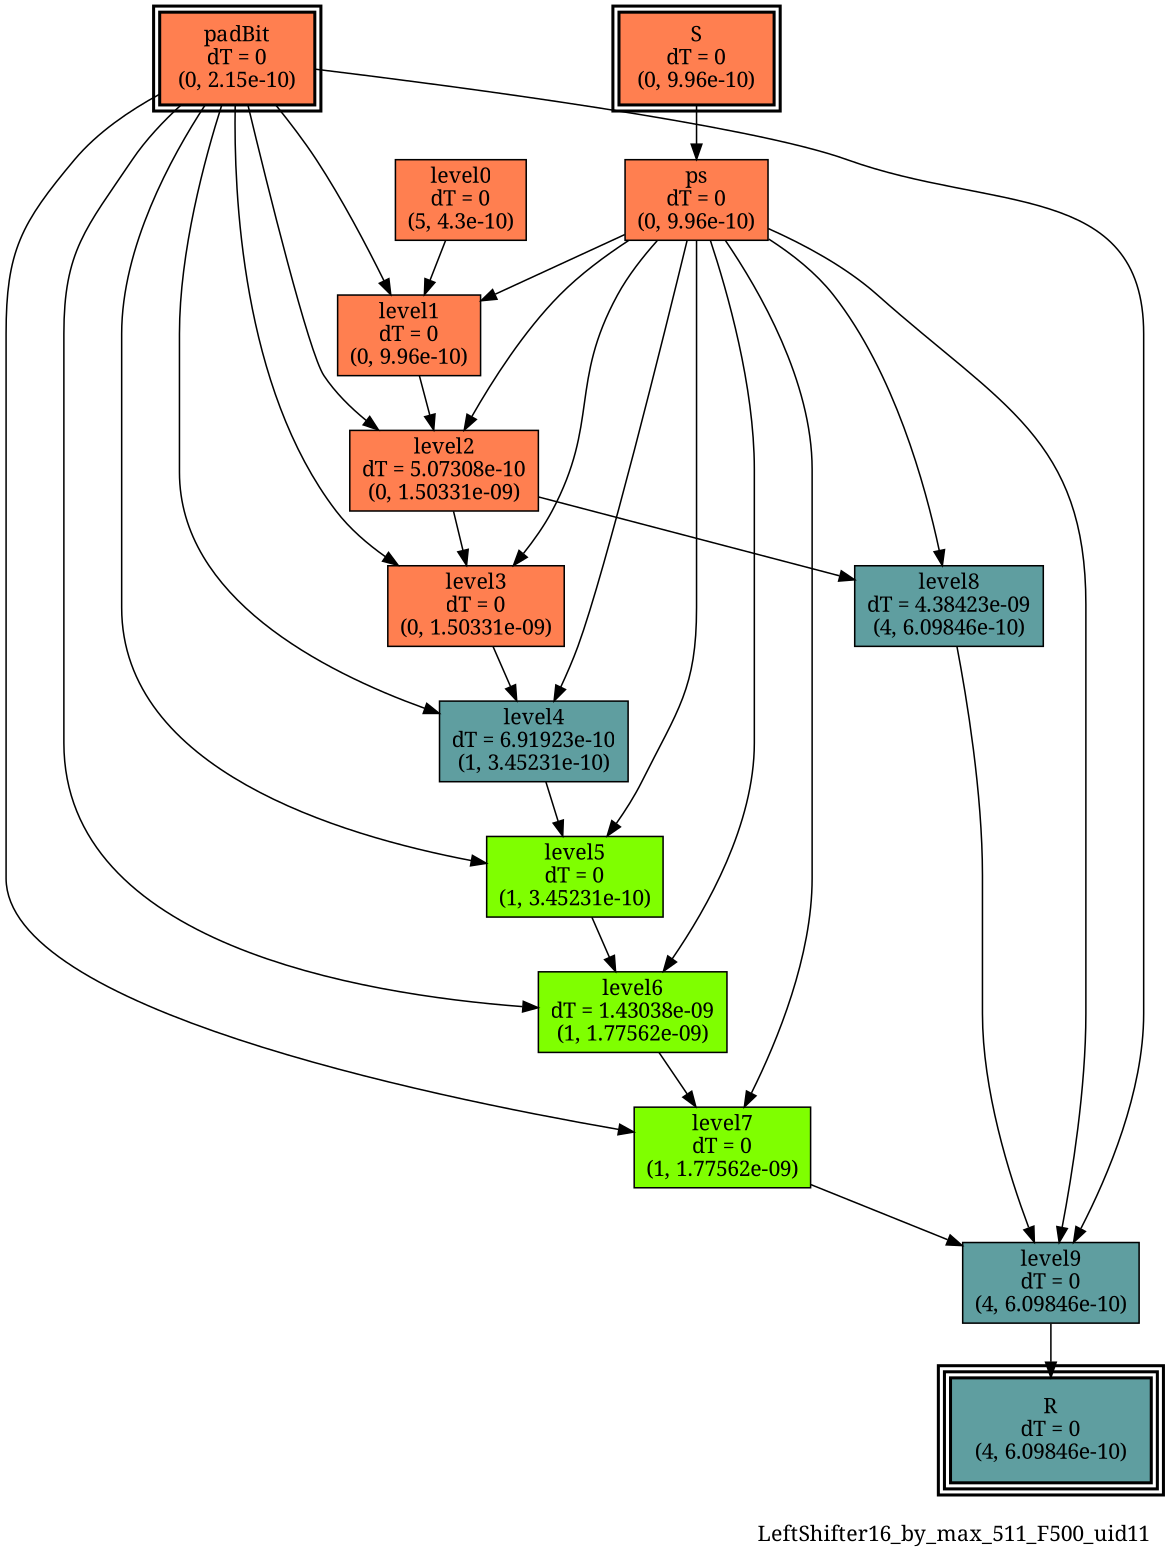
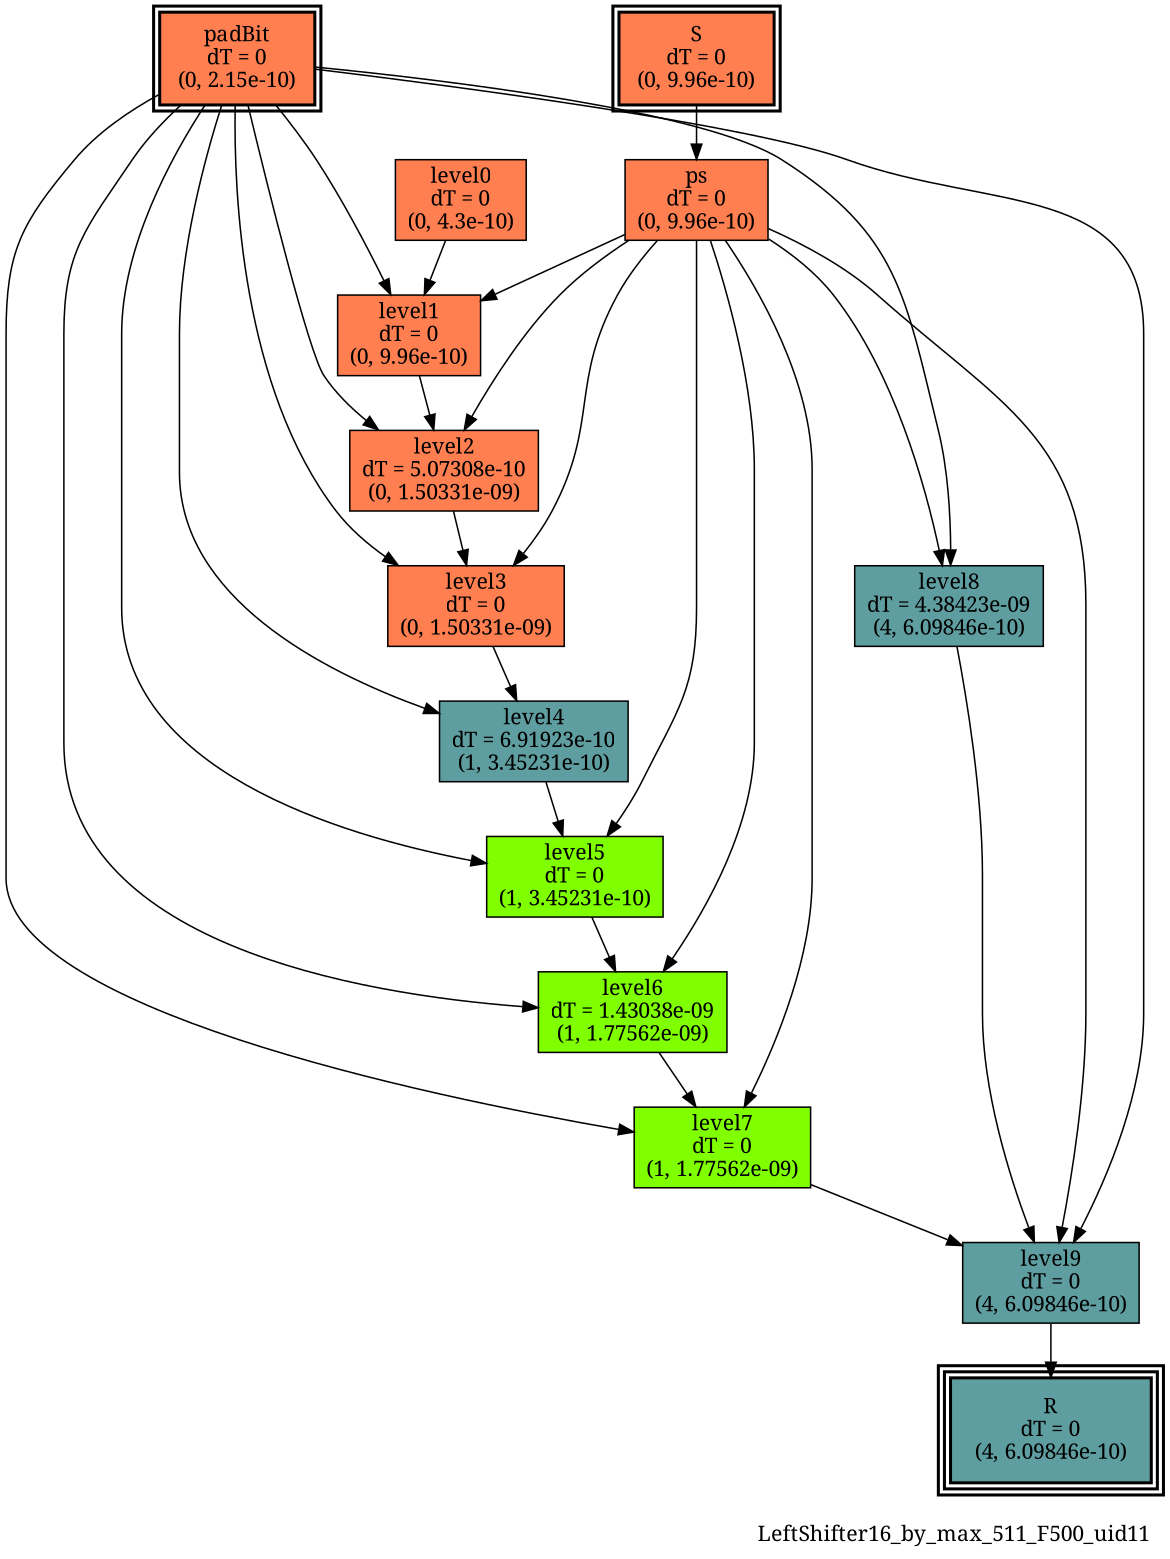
node "level0 dT = 0 (5, 4.3e-10)": label "level0 dT = 0 (5, 4.3e-10)" -> "level0 dT = 0 (0, 4.3e-10)"
edge "ps dT = 0 (0, 9.96e-10)" -> "level4 dT = 6.91923e-10 (1, 3.45231e-10)": removed
edge "level2 dT = 5.07308e-10 (0, 1.50331e-09)" -> "level8 dT = 4.38423e-09 (4, 6.09846e-10)": now "padBit dT = 0 (0, 2.15e-10)" -> "level8 dT = 4.38423e-09 (4, 6.09846e-10)"
